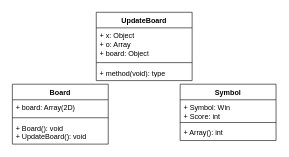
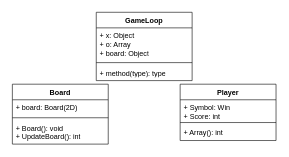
node "UpdateBoard": label "UpdateBoard" -> "GameLoop"
node "+ method(void): type": label "+ method(void): type" -> "+ method(type): type"
node "Symbol": label "Symbol" -> "Player"
node "+ board: Array(2D)": label "+ board: Array(2D)" -> "+ board: Board(2D)"
node "+ Board(): void + UpdateBoard(): void": label "+ Board(): void + UpdateBoard(): void" -> "+ Board(): void + UpdateBoard(): int"
